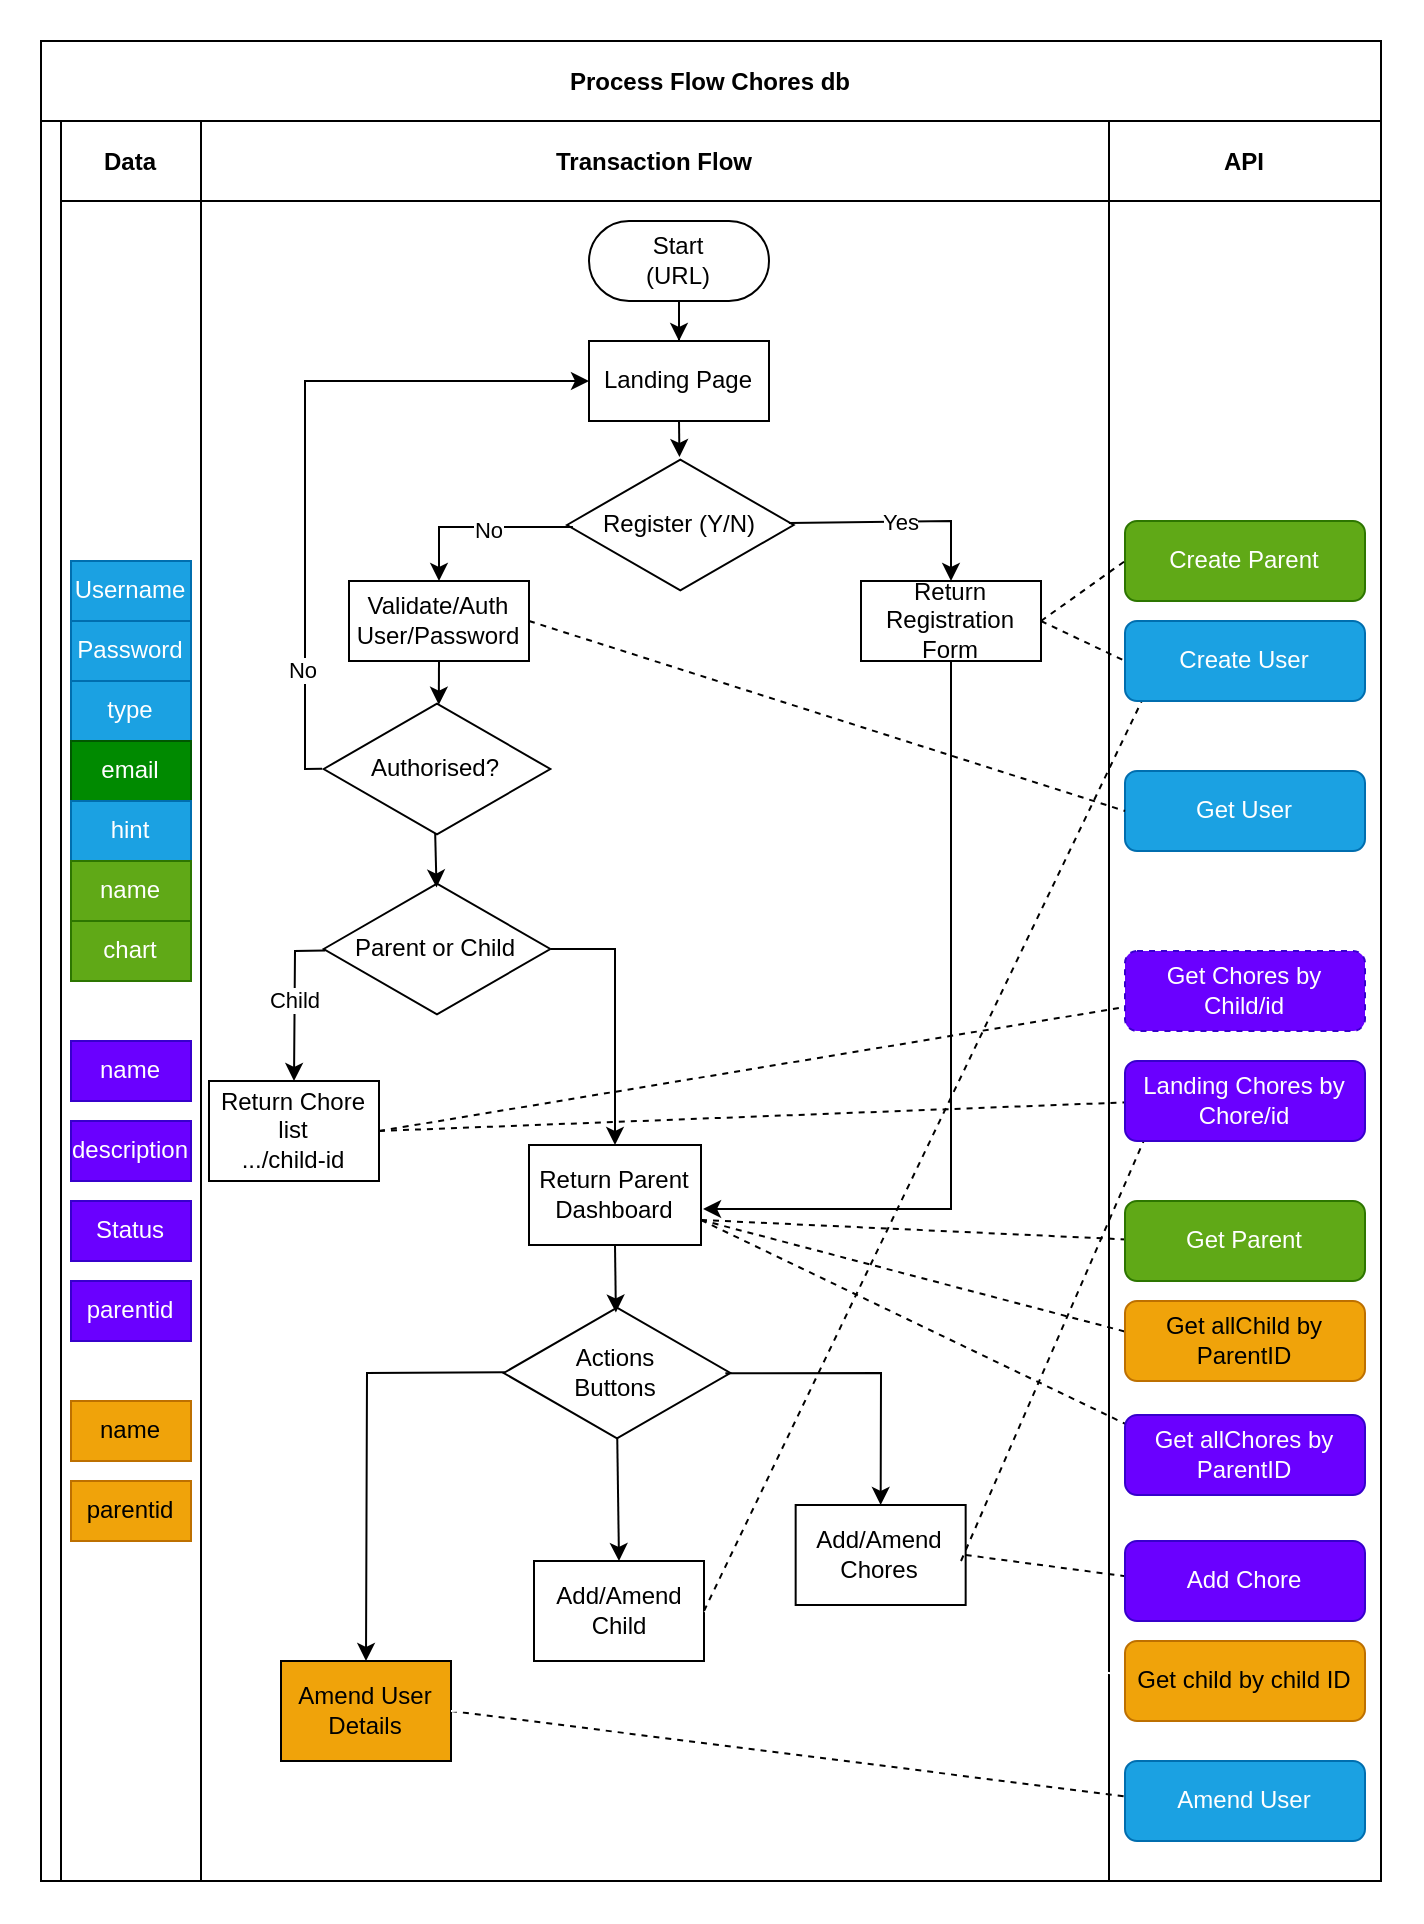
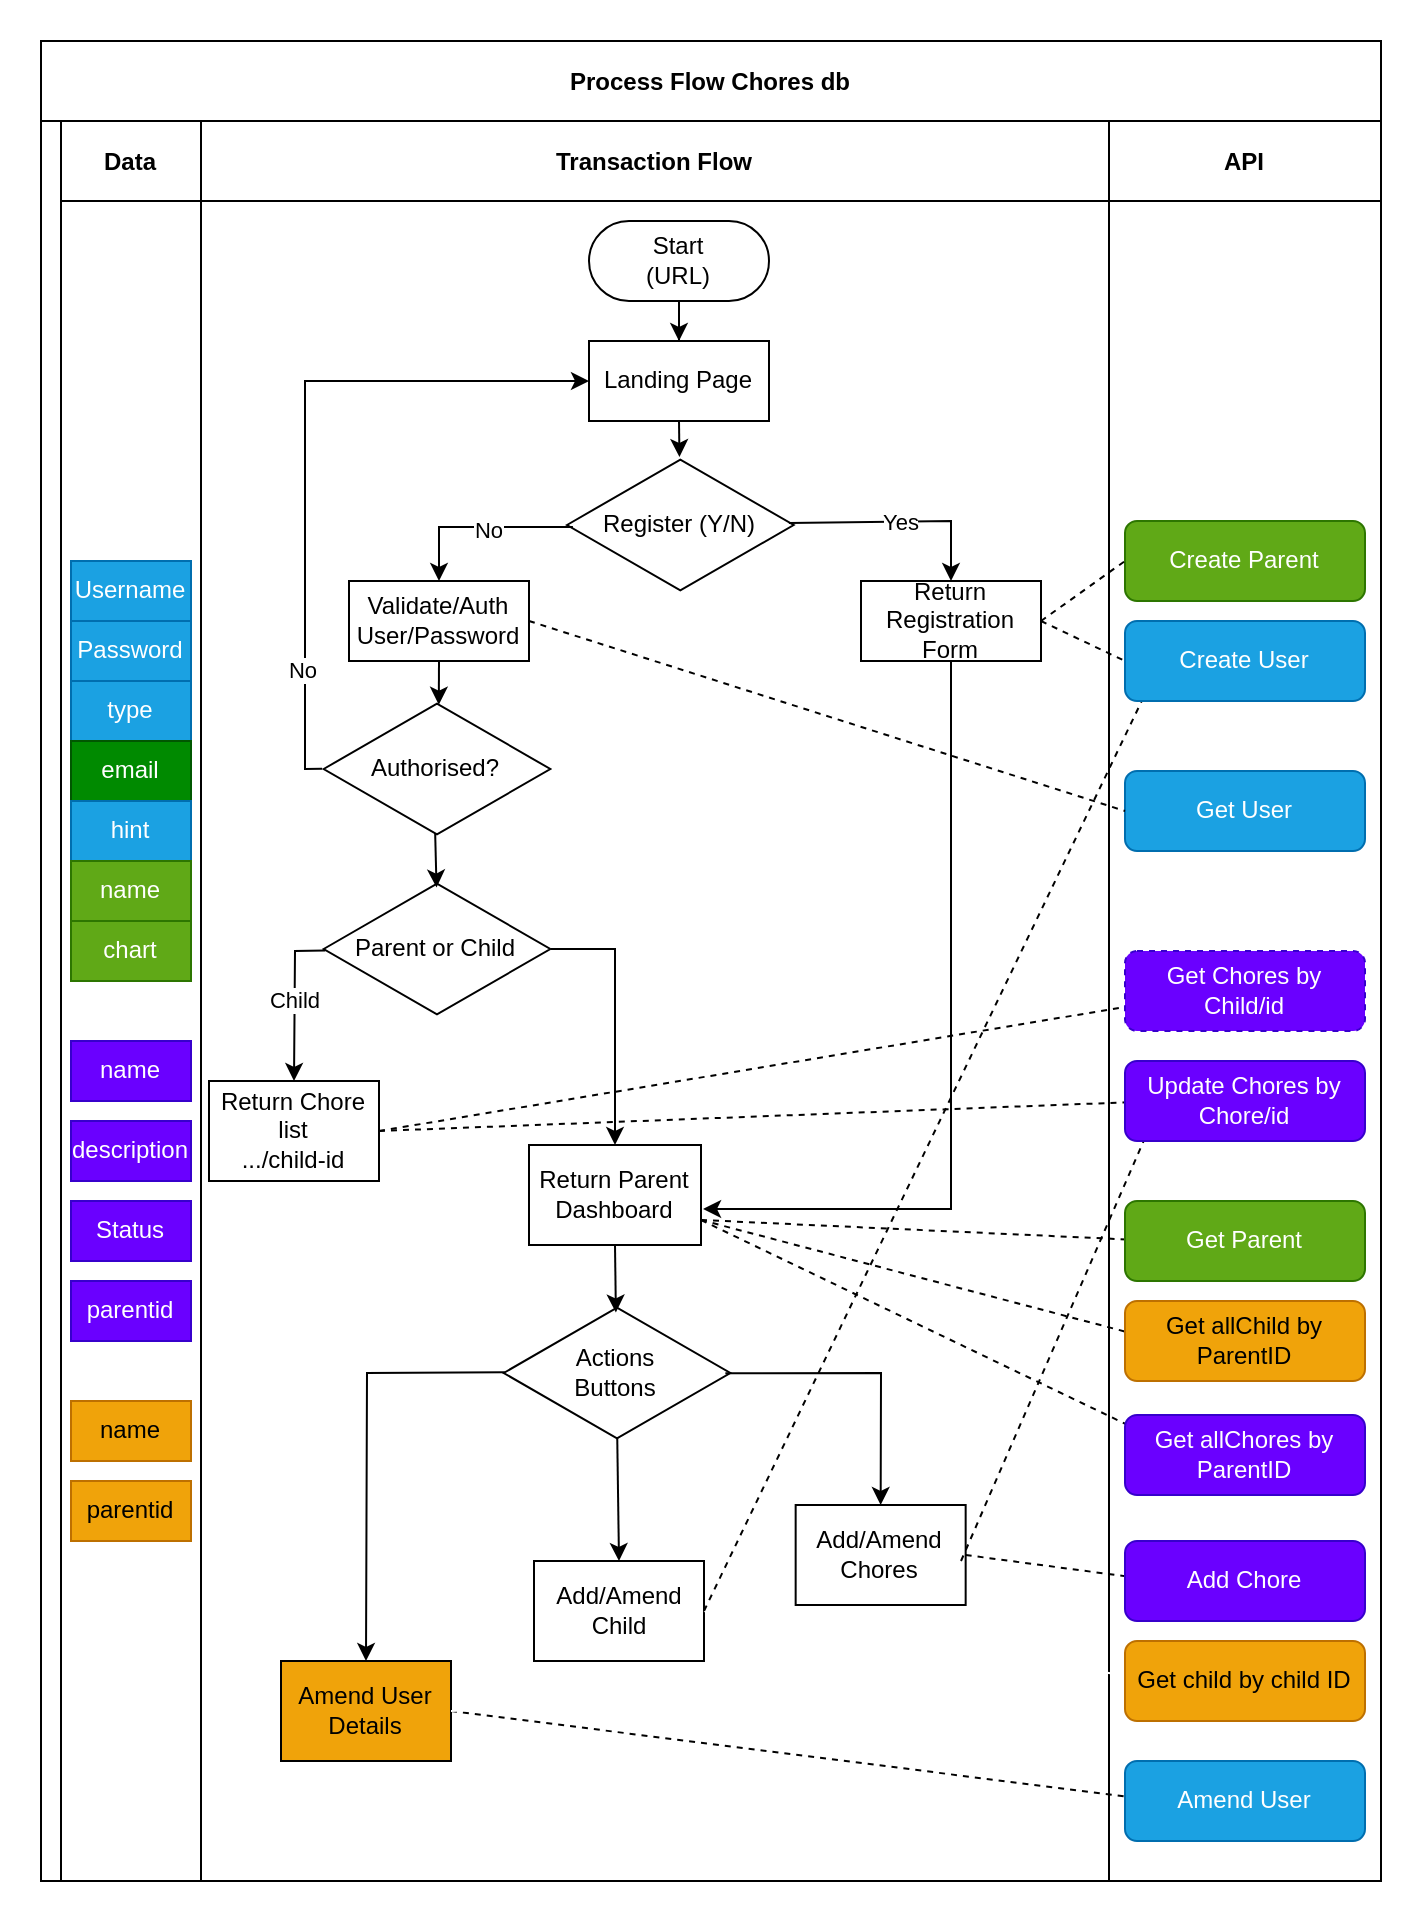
node "Landing Chores by Chore/id": label "Landing Chores by Chore/id" -> "Update Chores by Chore/id"
